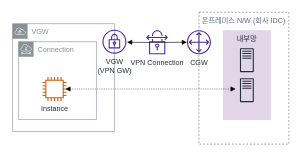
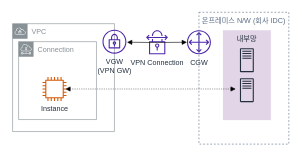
node "VGW": label "VGW" -> "VPC"
